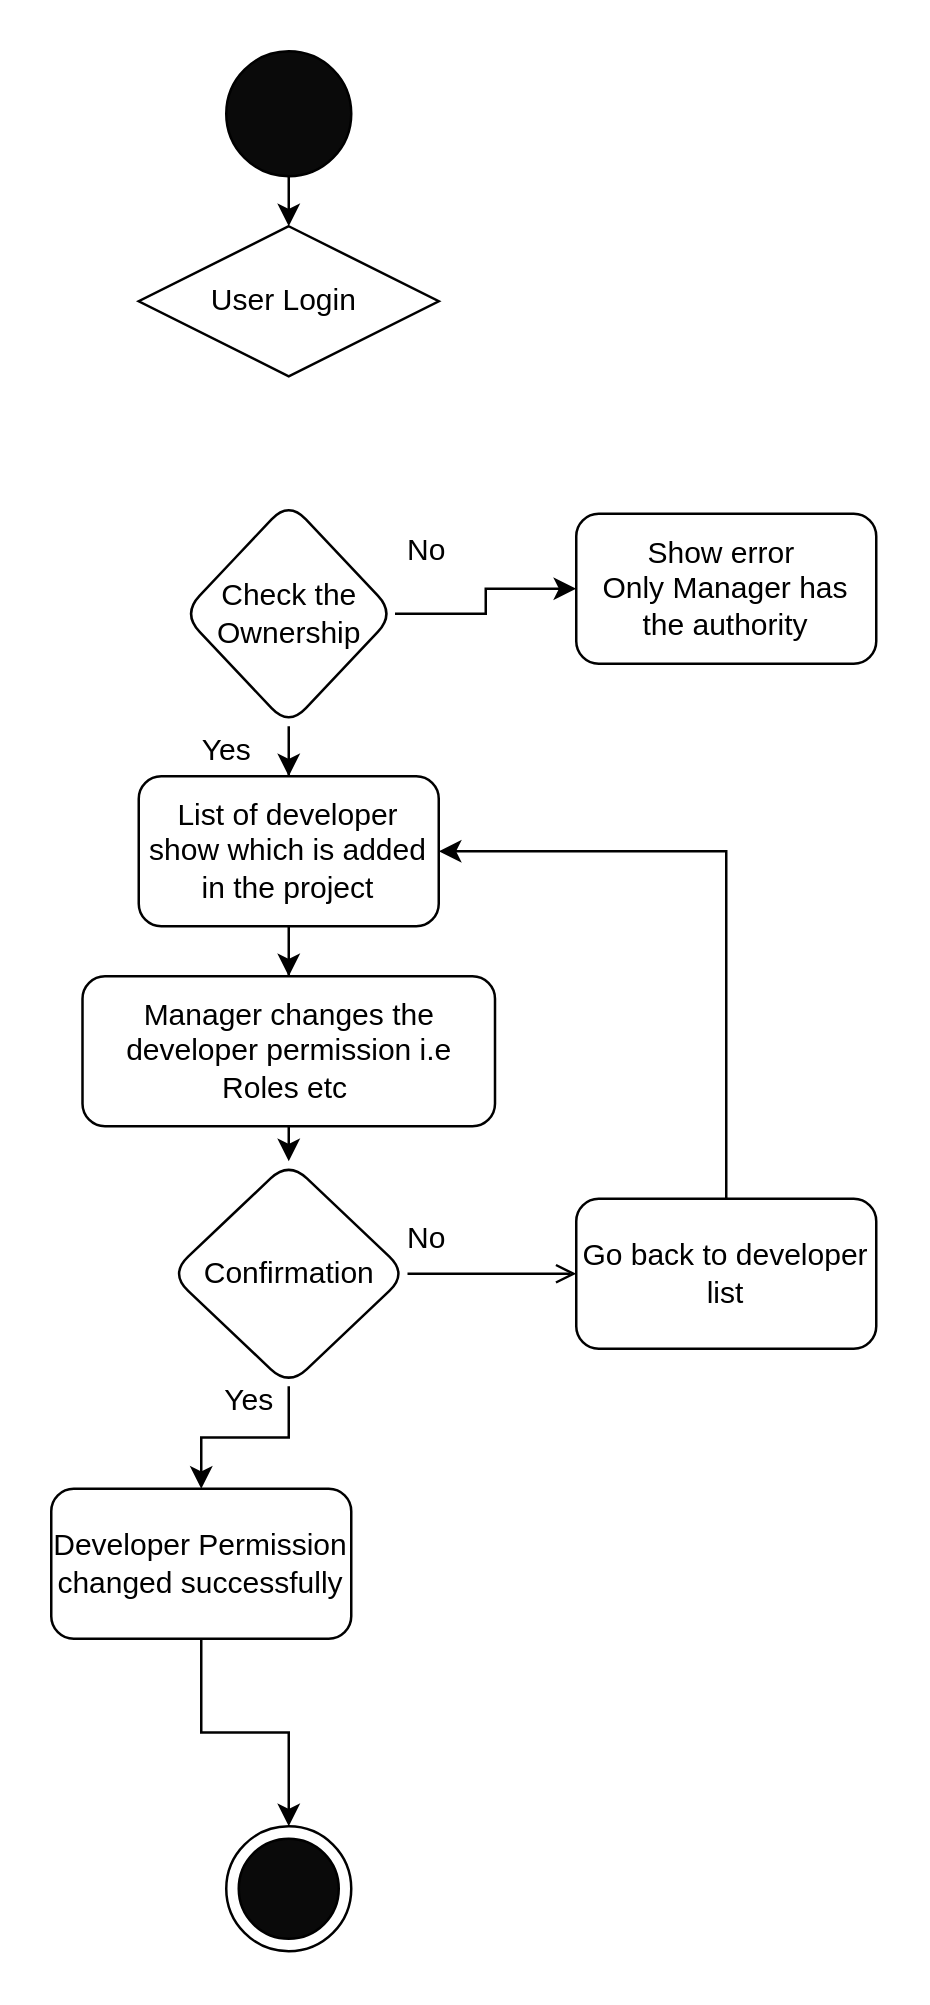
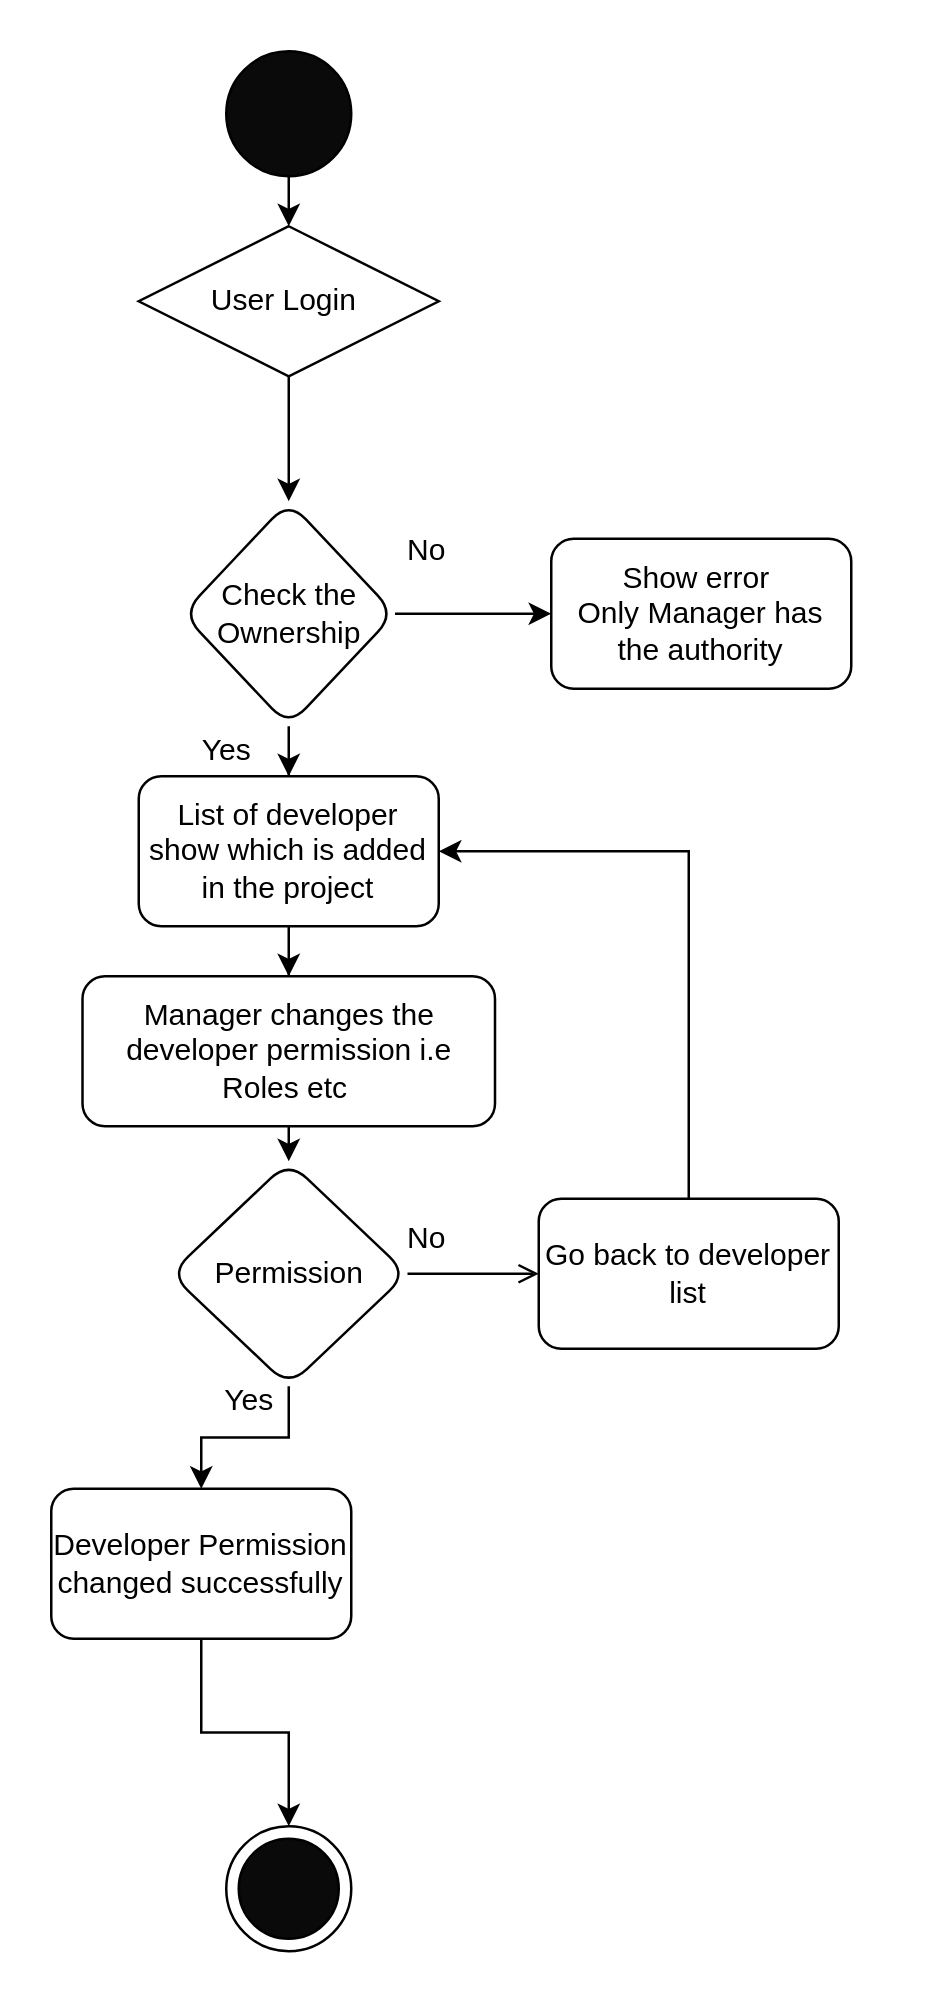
edge "User Login" -> "Check the Ownership": added
node "Show error Only Manager has the authority": moved (726, 589) -> (701, 614)
node "Confirmation": label "Confirmation" -> "Permission"
node "Go back to developer list": moved (726, 1274) -> (689, 1274)
